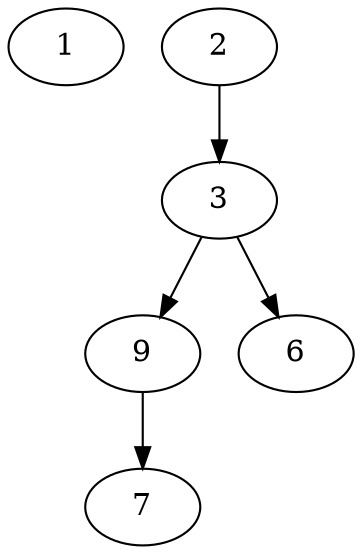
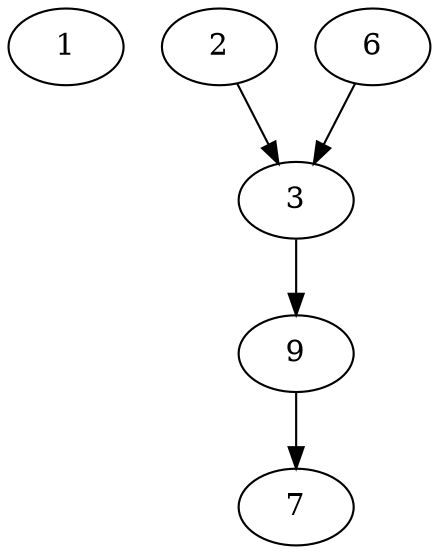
edge "3" -> "6": reversed
